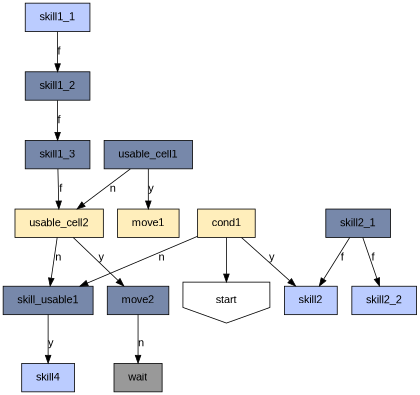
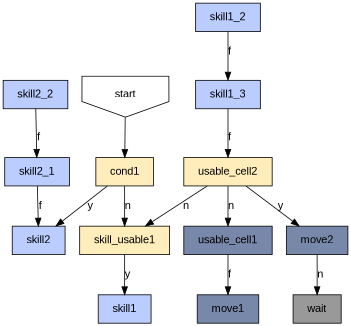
node "skill1_1": removed
node "skill1_2": fillcolor #7788aa -> #bbccff
node "skill1_3": fillcolor #7788aa -> #bbccff
edge "usable_cell1" -> "usable_cell2": reversed
edge "usable_cell1" -> "move1": label "y" -> "f"
node "move1": fillcolor #ffeebb -> #7788aa
node "skill2_1": fillcolor #7788aa -> #bbccff
edge "cond1" -> "start": reversed
edge "skill2_1" -> "skill2_2": reversed
node "skill_usable1": fillcolor #7788aa -> #ffeebb
node "skill4": label "skill4" -> "skill1"
